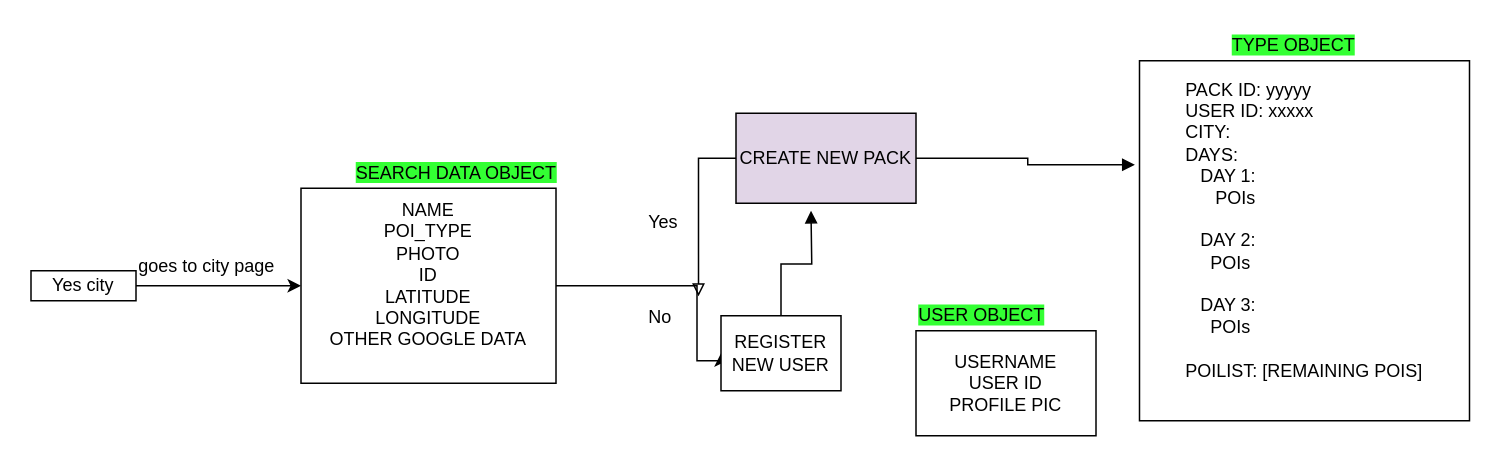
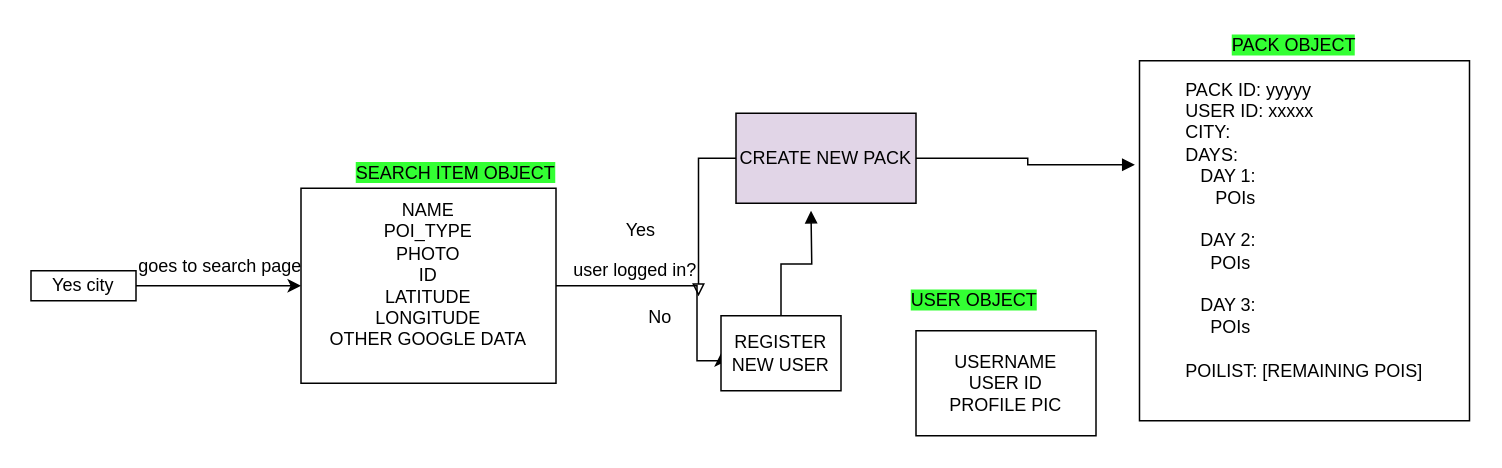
node "TYPE OBJECT": label "TYPE OBJECT" -> "PACK OBJECT"
node "SEARCH DATA OBJECT": label "SEARCH DATA OBJECT" -> "SEARCH ITEM OBJECT"
node "Yes": moved (676, 223) -> (653, 230)
node "goes to city page": label "goes to city page" -> "goes to search page"
node "user logged in?": added
node "USER OBJECT": moved (991, 316) -> (983, 301)
